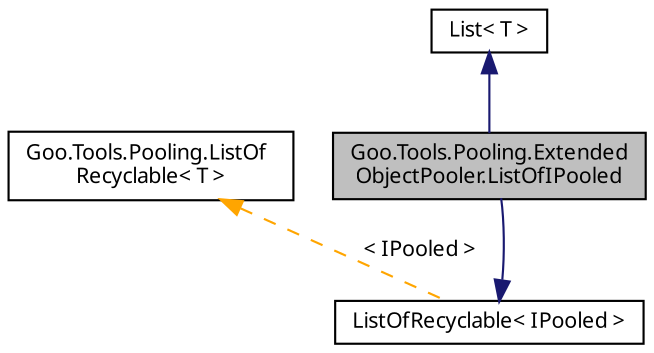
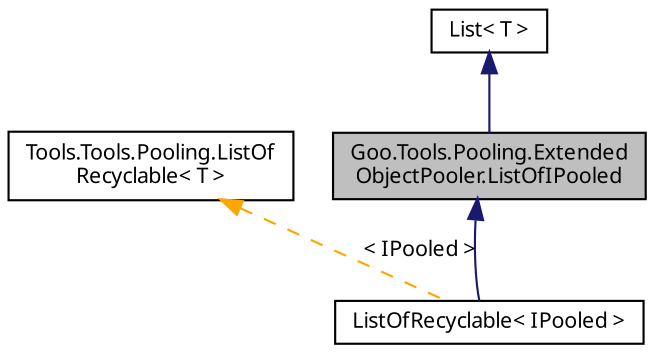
node "Goo.Tools.Pooling.ListOf Recyclable< T >": label "Goo.Tools.Pooling.ListOf Recyclable< T >" -> "Tools.Tools.Pooling.ListOf Recyclable< T >"
edge "Goo.Tools.Pooling.Extended ObjectPooler.ListOfIPooled" -> "ListOfRecyclable< IPooled >": reversed
